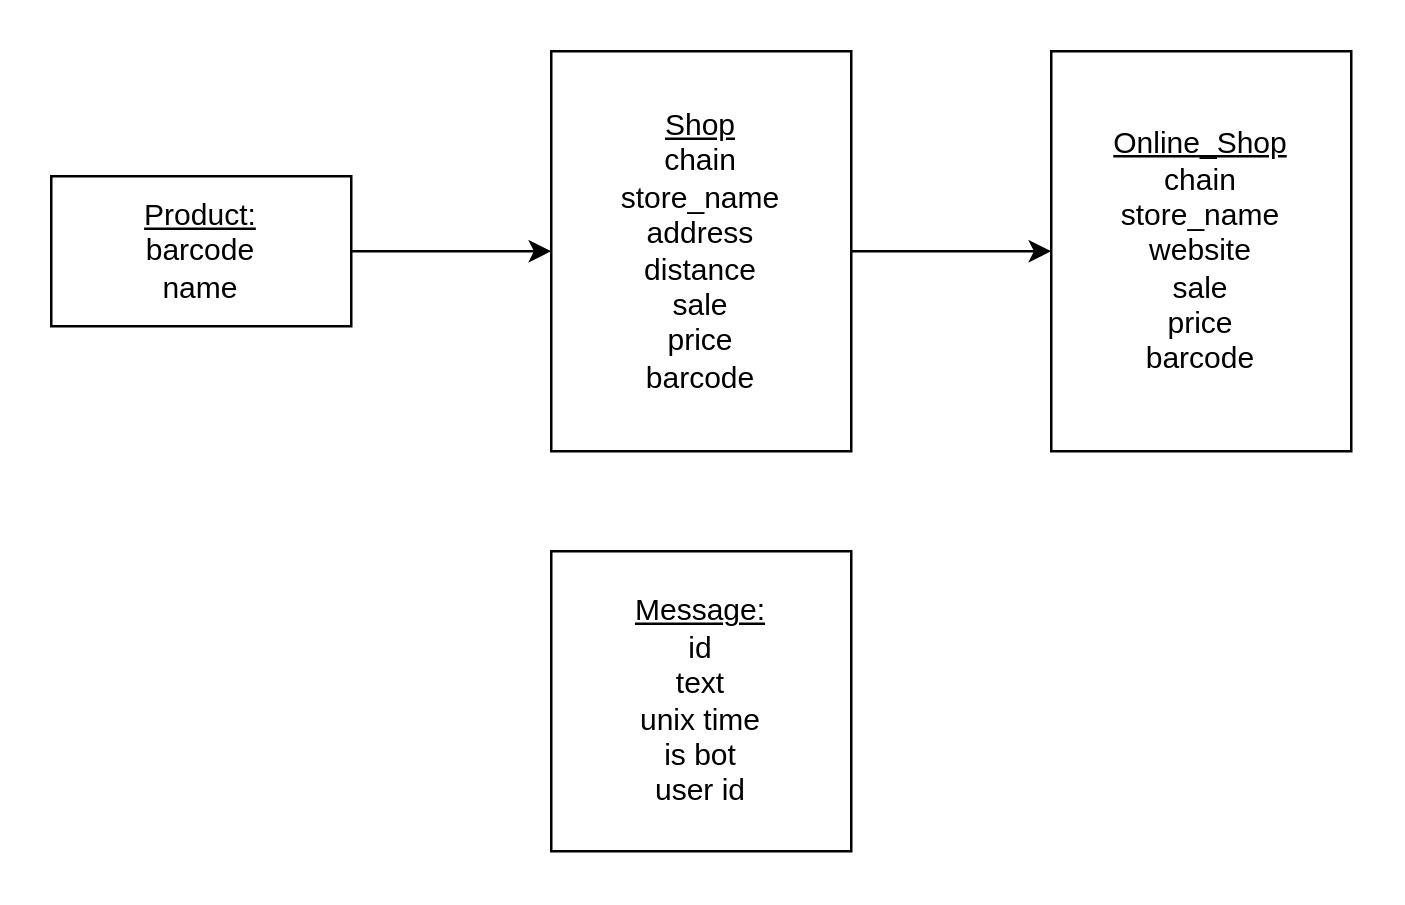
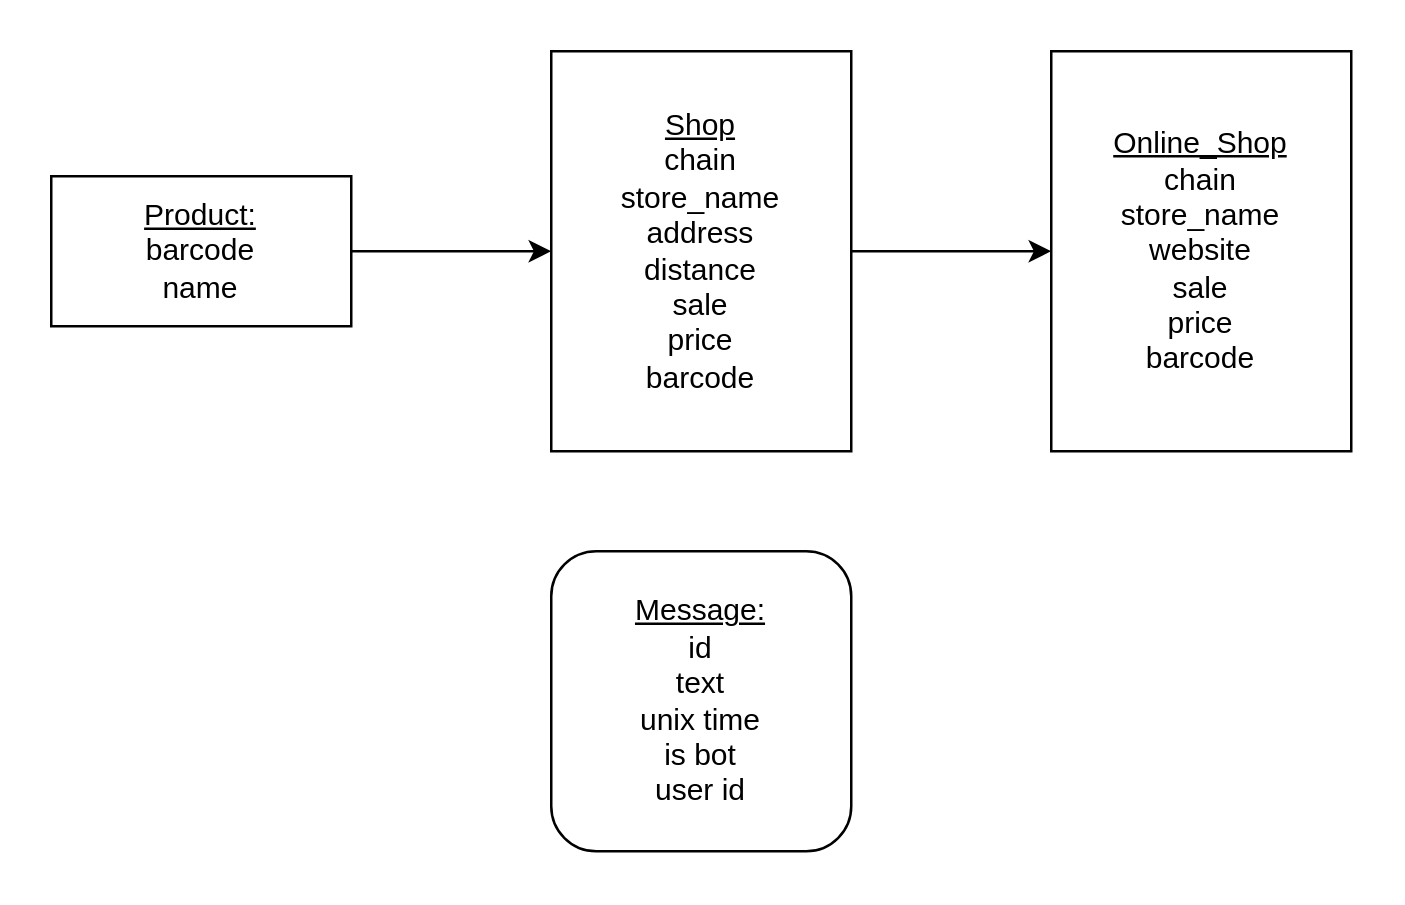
node "Message: id text unix time is bot user id": shape rectangle -> rounded rectangle
